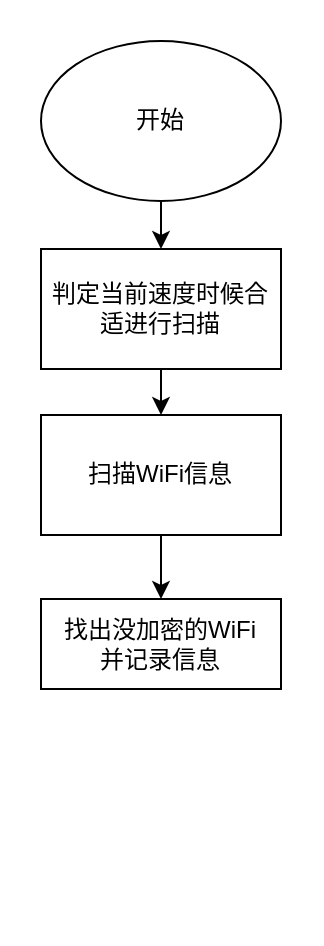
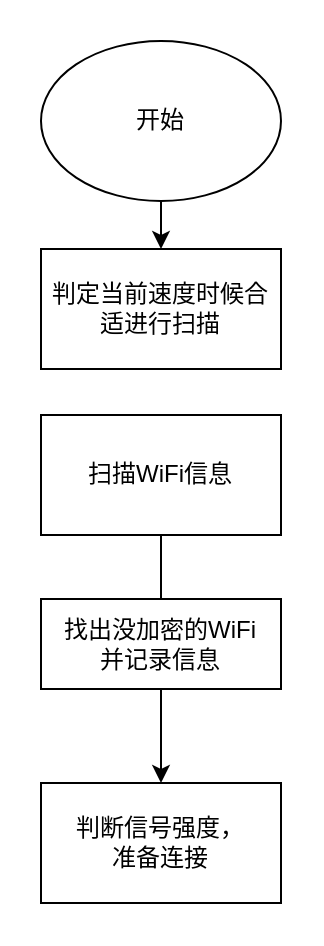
edge "判定当前速度时候合适进行扫描" -> "扫描WiFi信息": removed
edge "扫描WiFi信息" -> "找出没加密的WiFi 并记录信息": arrowhead classic -> none
edge "找出没加密的WiFi 并记录信息" -> "判断信号强度， 准备连接": added
node "判断信号强度， 准备连接": added
